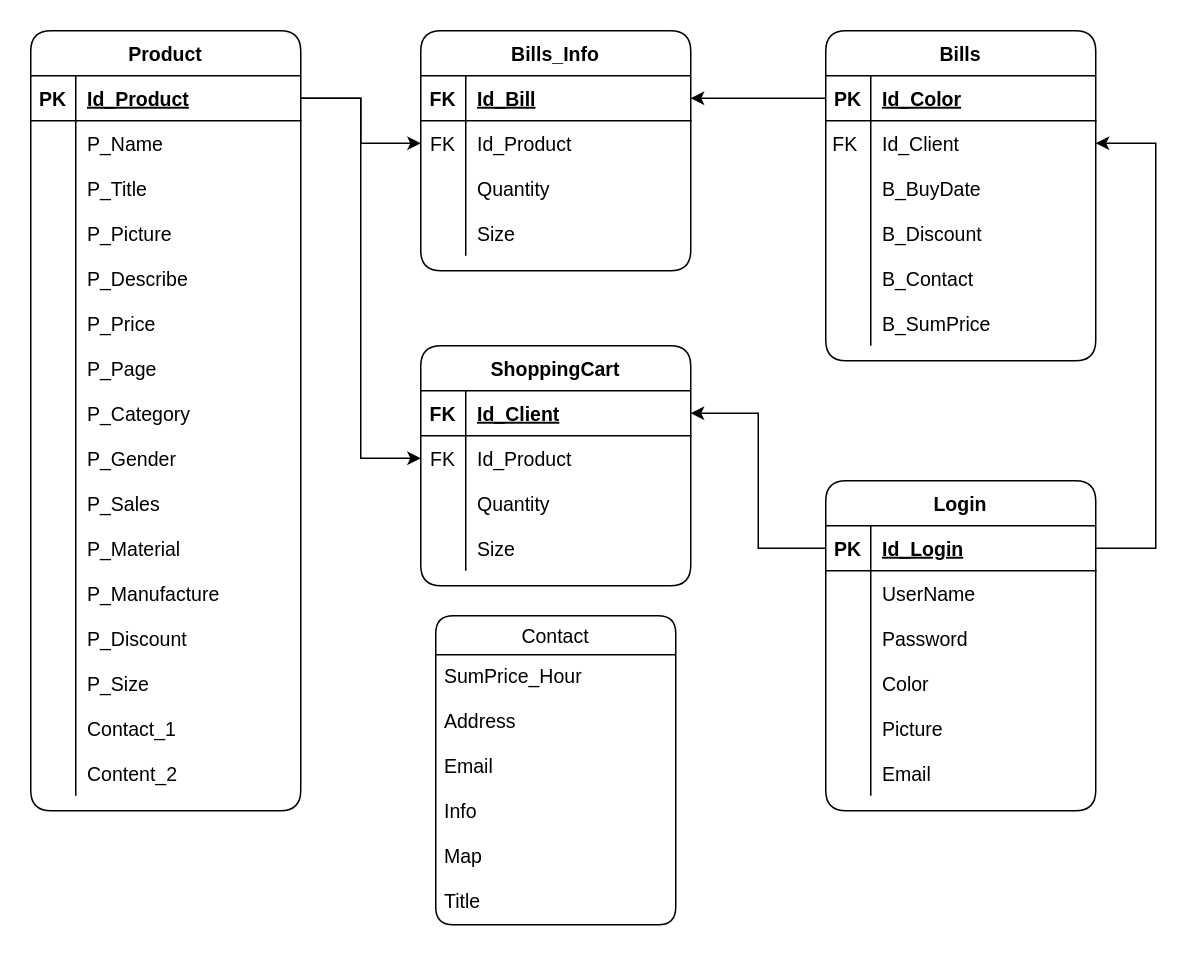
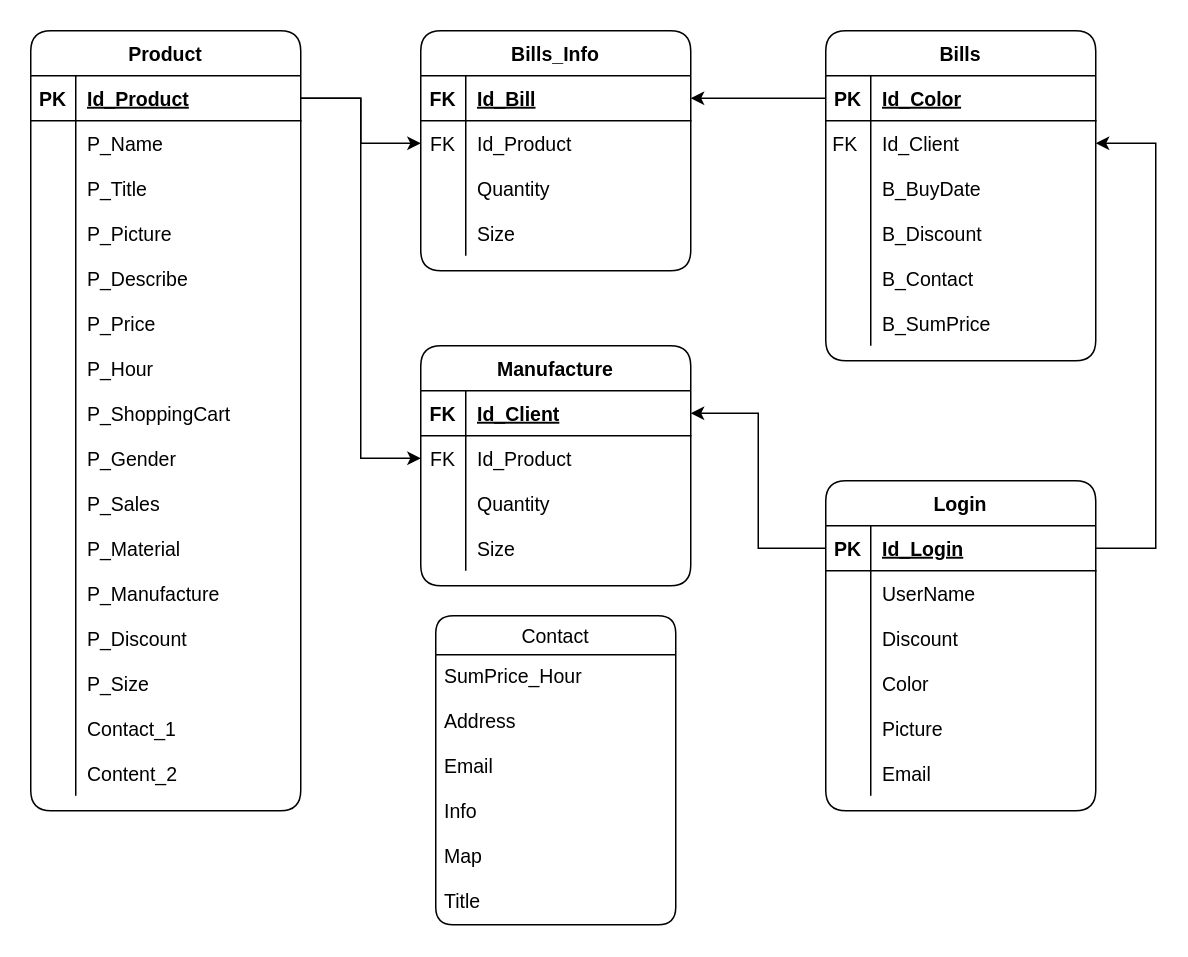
node "P_Page": label "P_Page" -> "P_Hour"
node "ShoppingCart": label "ShoppingCart" -> "Manufacture"
node "P_Category": label "P_Category" -> "P_ShoppingCart"
node "Password": label "Password" -> "Discount"
